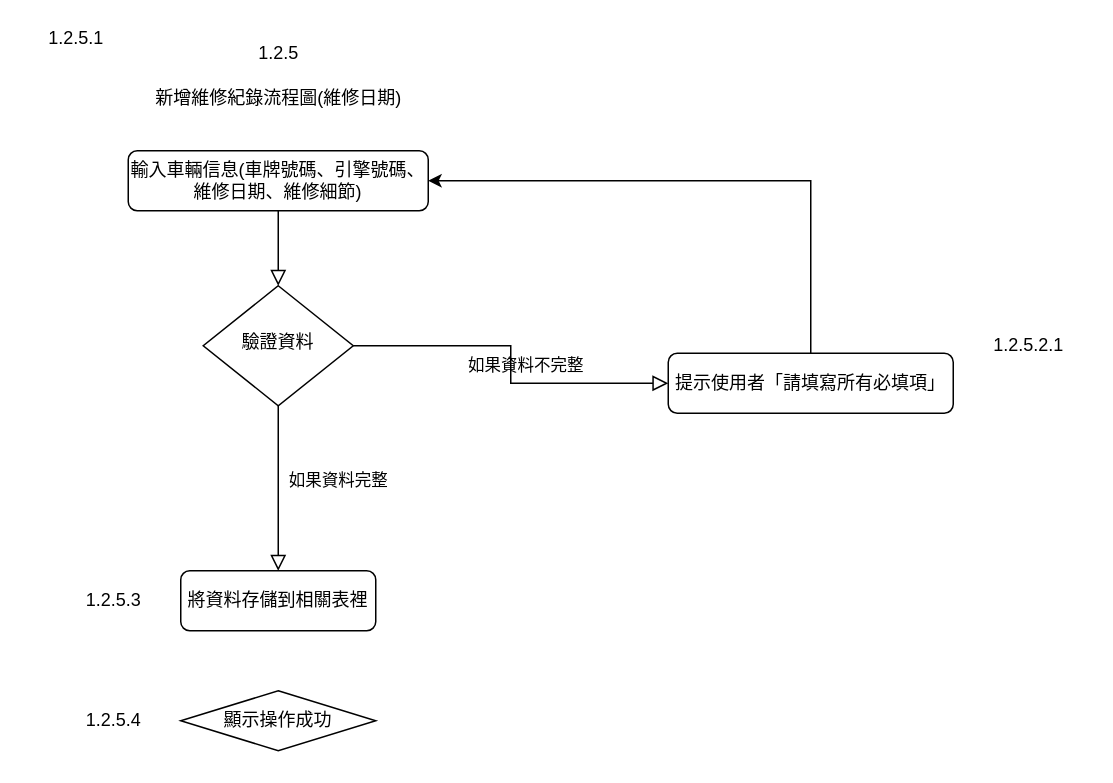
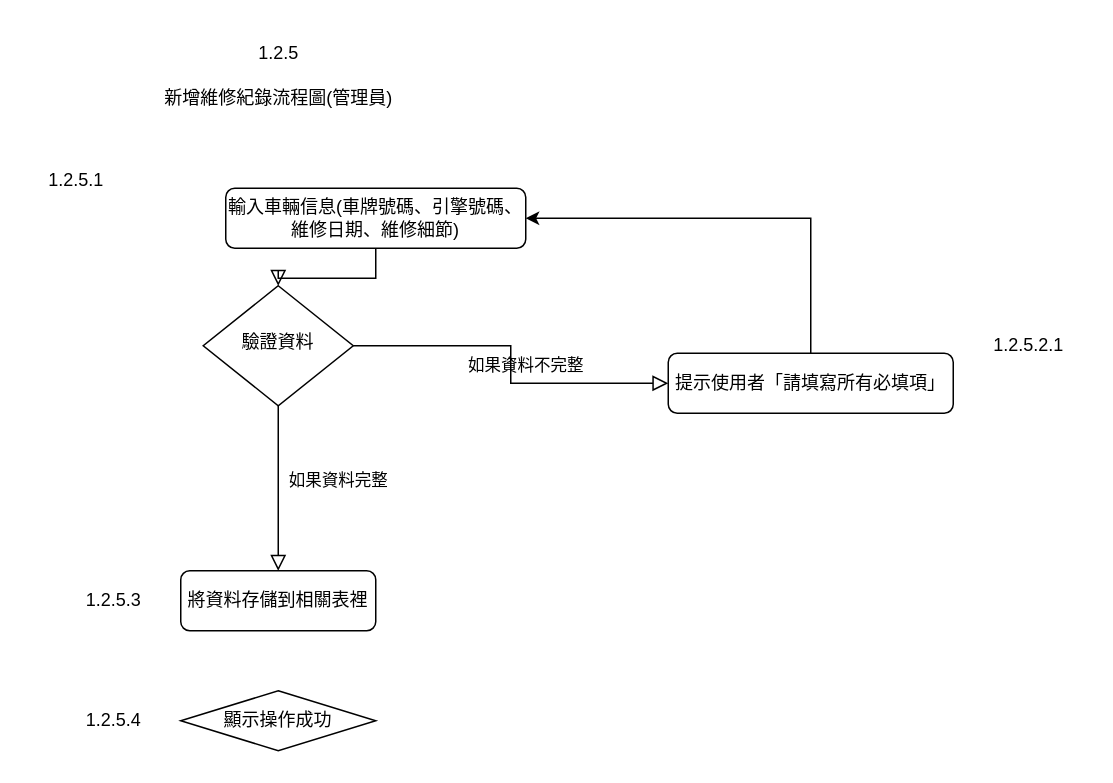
node "1.2.5.1": moved (76, 38) -> (76, 181)
node "新增維修紀錄流程圖(維修日期)": label "新增維修紀錄流程圖(維修日期)" -> "新增維修紀錄流程圖(管理員)"
node "輸入車輛信息(車牌號碼、引擎號碼、維修日期、維修細節)": moved (278, 181) -> (376, 218)
